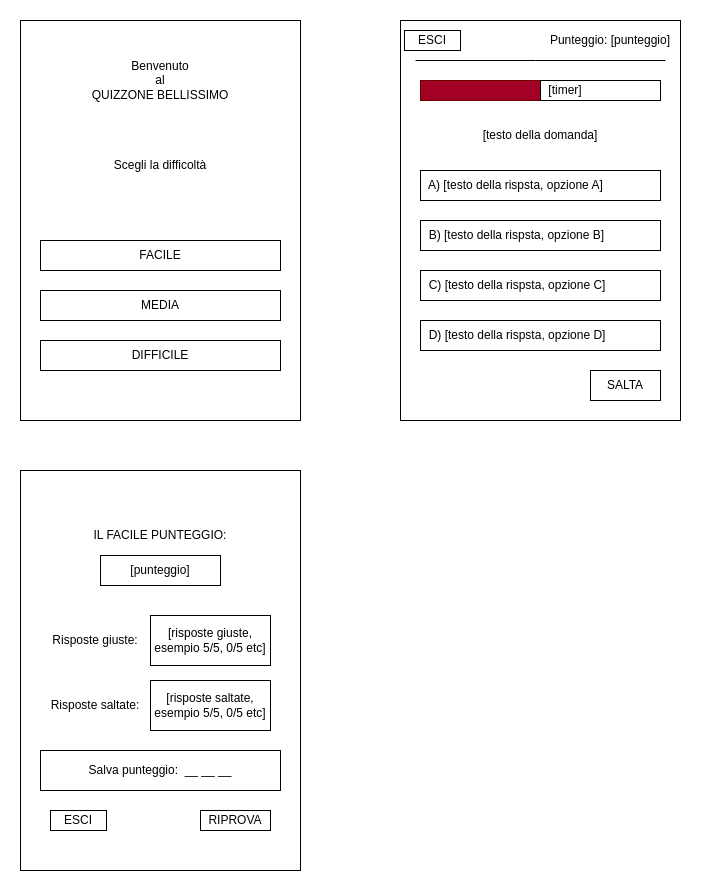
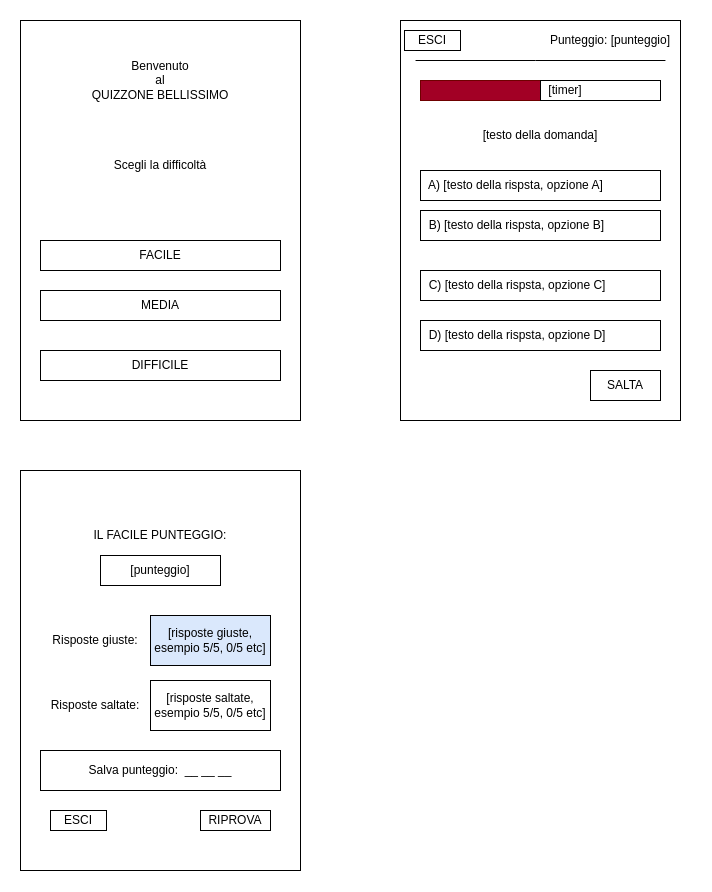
node "B) [testo della rispsta, opzione B]": moved (541, 236) -> (541, 226)
node "DIFFICILE": moved (161, 356) -> (161, 366)
node "[risposte giuste, esempio 5/5, 0/5 etc]": fillcolor #ffffff -> #dae8fc
